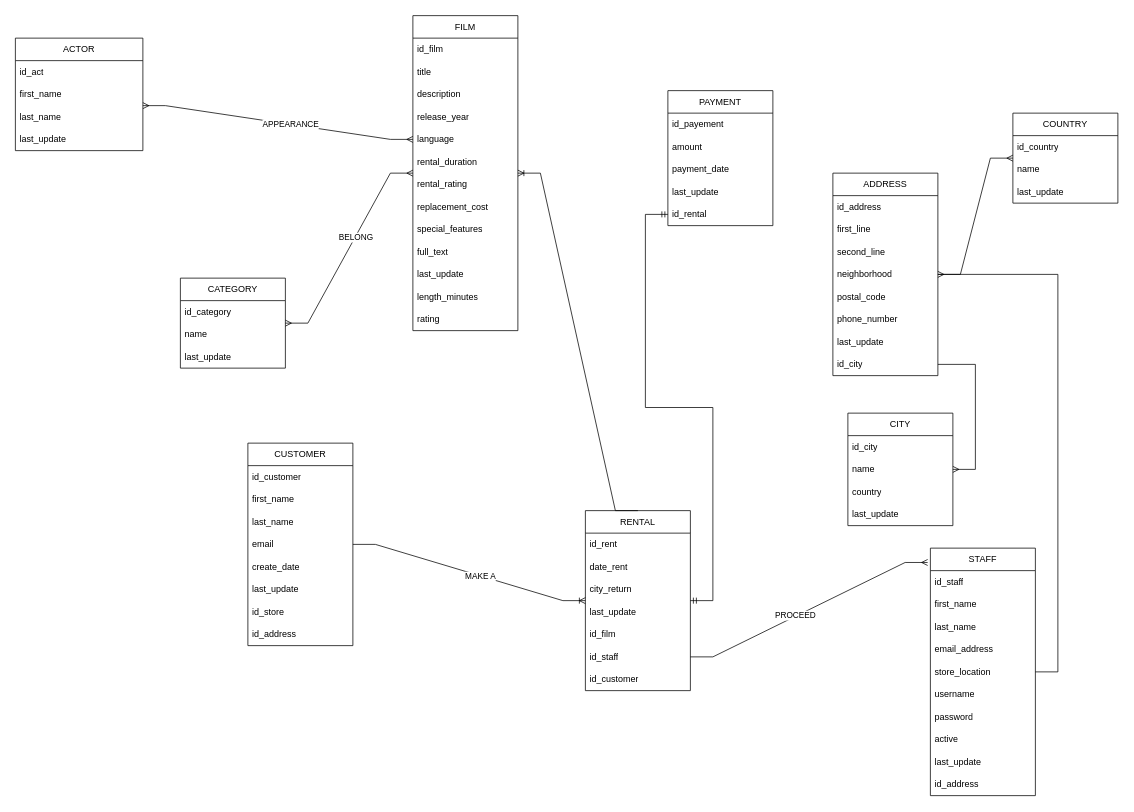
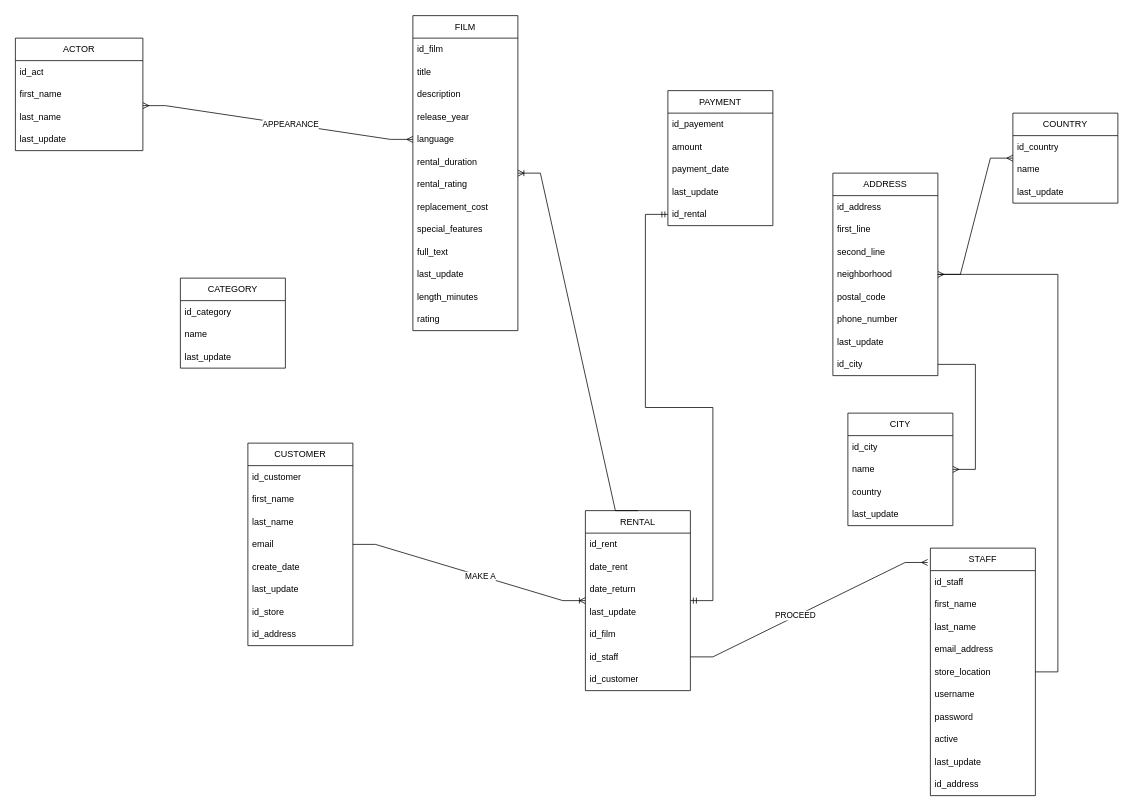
edge "FILM" -- "CATEGORY": removed, label "BELONG"
node "city_return": label "city_return" -> "date_return"
